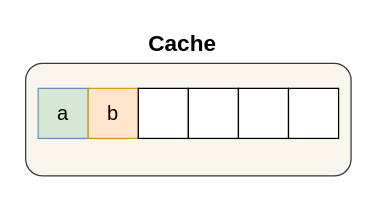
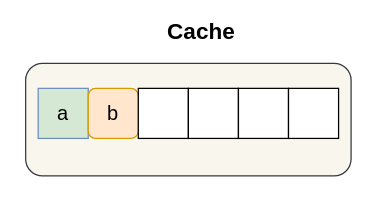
node "Cache": moved (182, 44) -> (201, 32)
node "b": shape rectangle -> rounded rectangle
